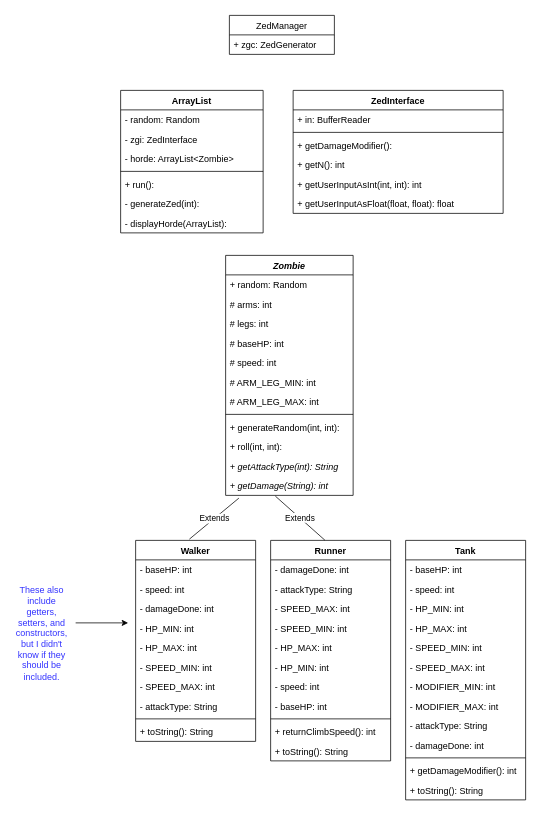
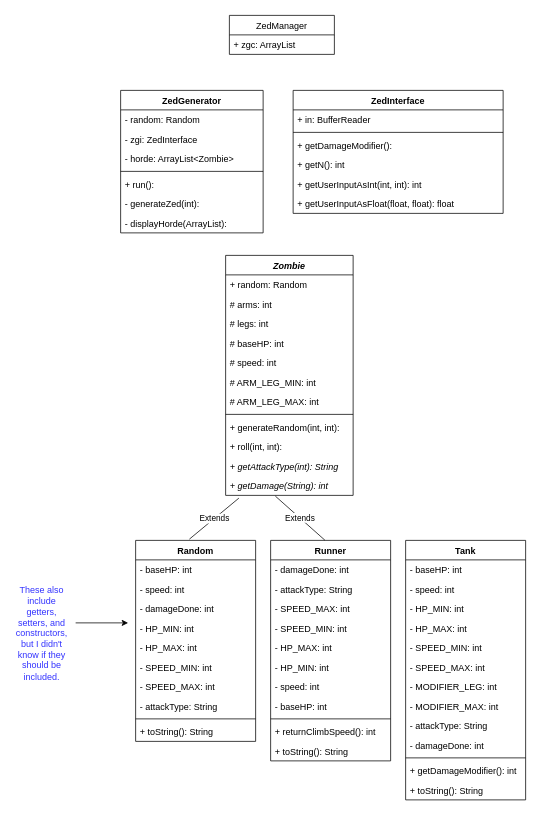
node "+ zgc: ZedGenerator": label "+ zgc: ZedGenerator" -> "+ zgc: ArrayList"
node "ArrayList": label "ArrayList" -> "ZedGenerator"
node "Walker": label "Walker" -> "Random"
node "- MODIFIER_MIN: int": label "- MODIFIER_MIN: int" -> "- MODIFIER_LEG: int"
